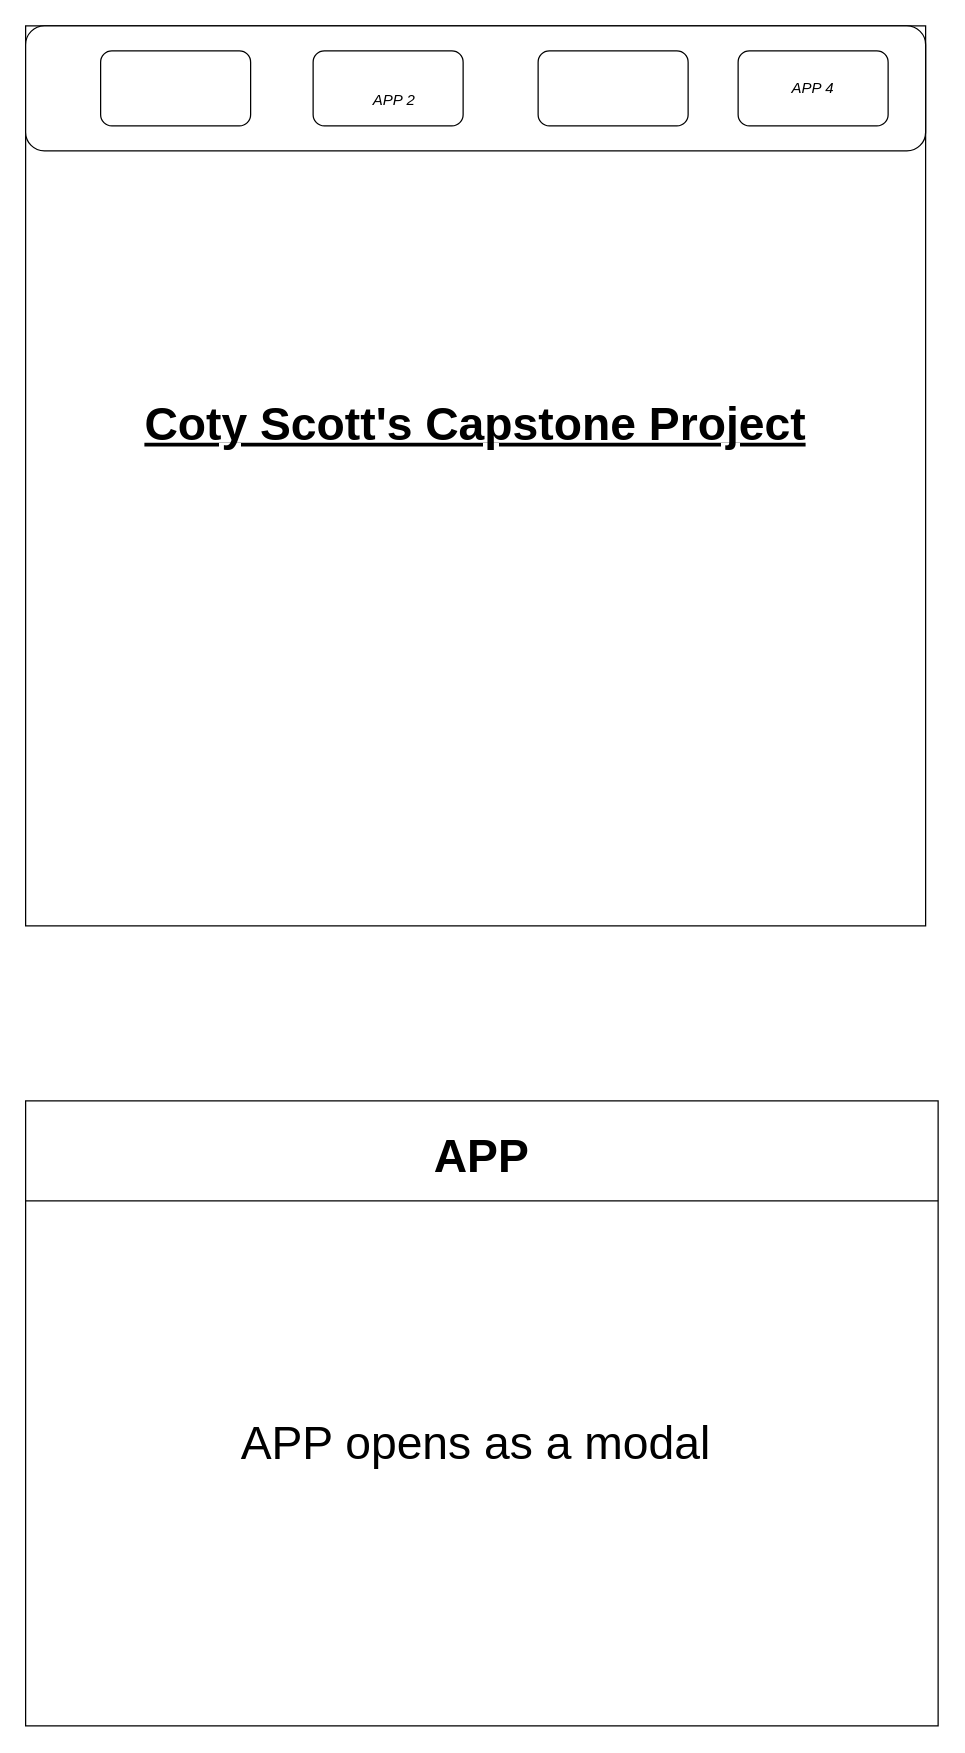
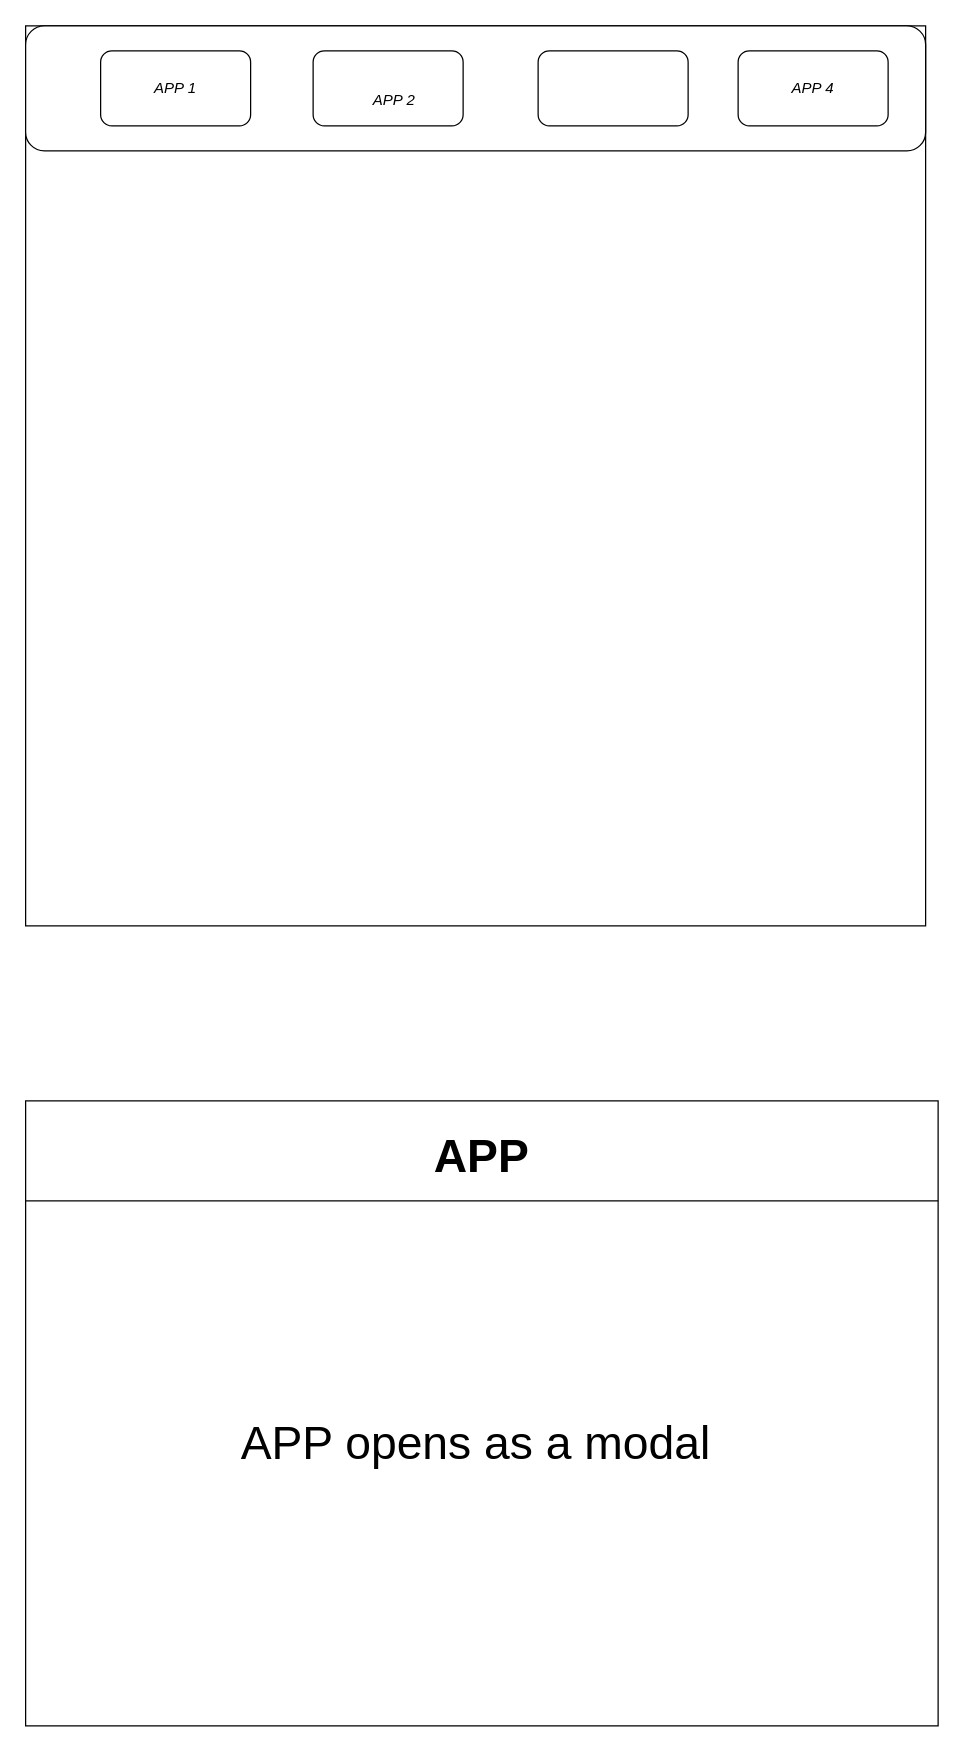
node "APP 1": added
node "Coty Scott's Capstone Project": removed
